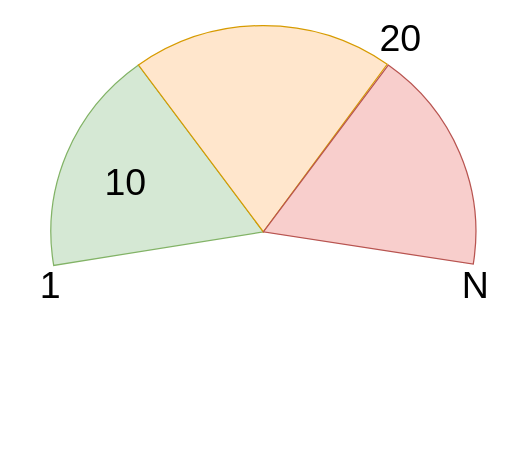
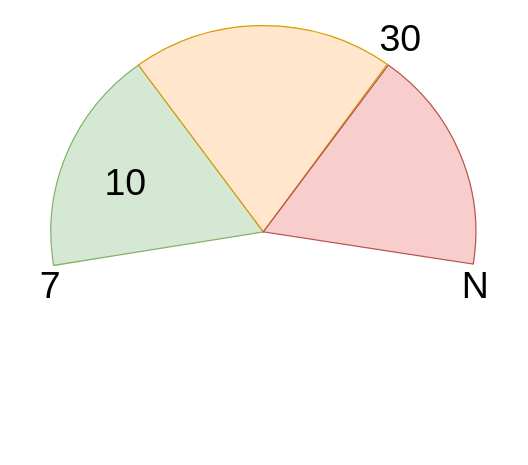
node "20": label "20" -> "30"
node "1": label "1" -> "7"
